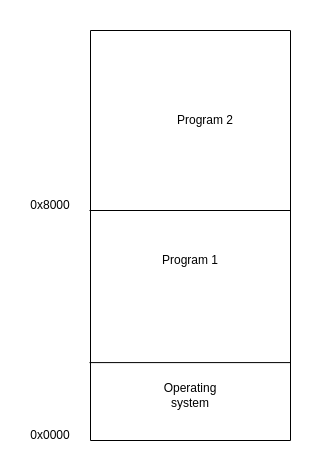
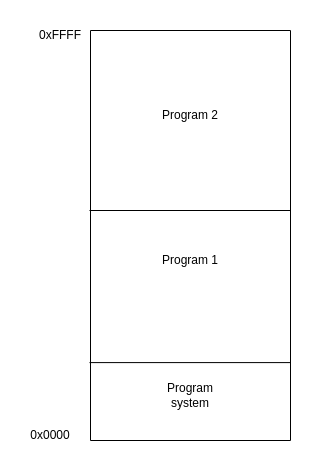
node "0xFFFF": added
node "Program 2": moved (206, 121) -> (191, 116)
node "0x8000": removed
node "Operating system": label "Operating system" -> "Program system"
